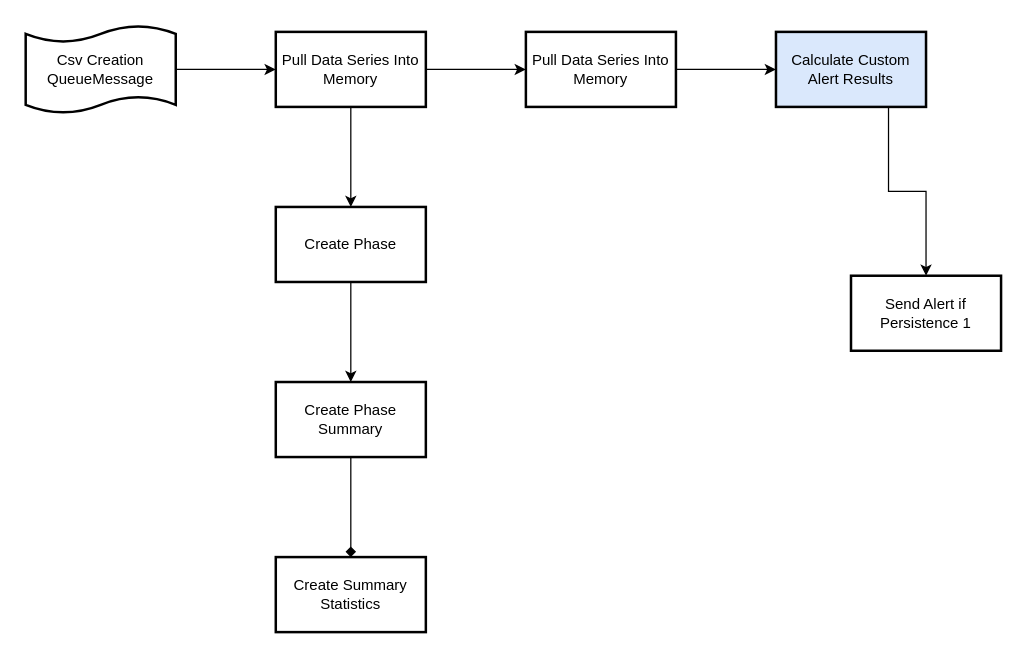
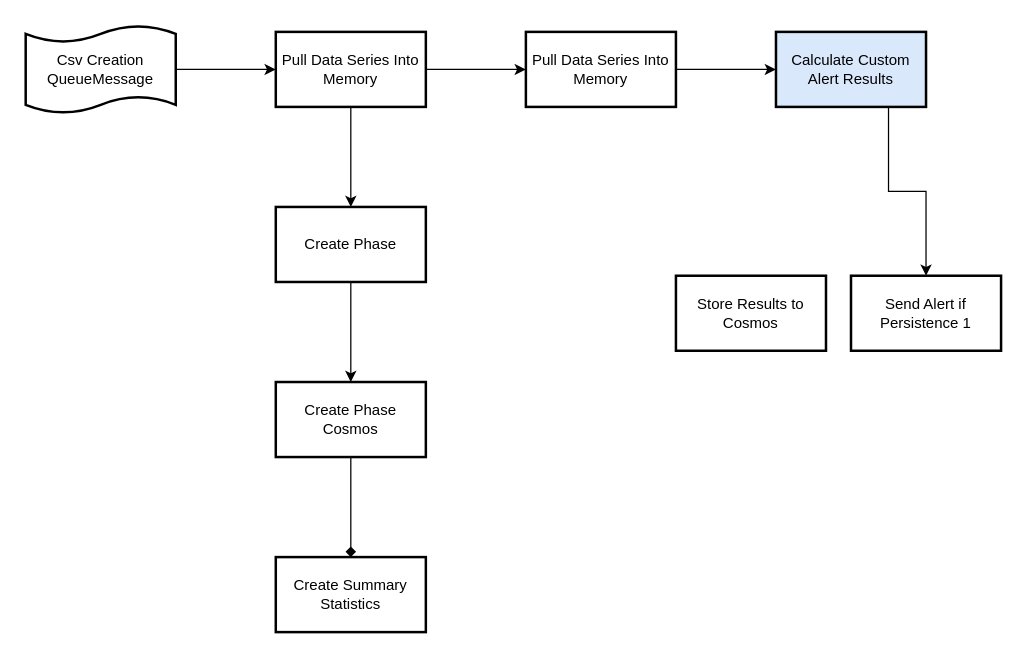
node "Store Results to Cosmos": added
node "Create Phase Summary": label "Create Phase Summary" -> "Create Phase Cosmos"
